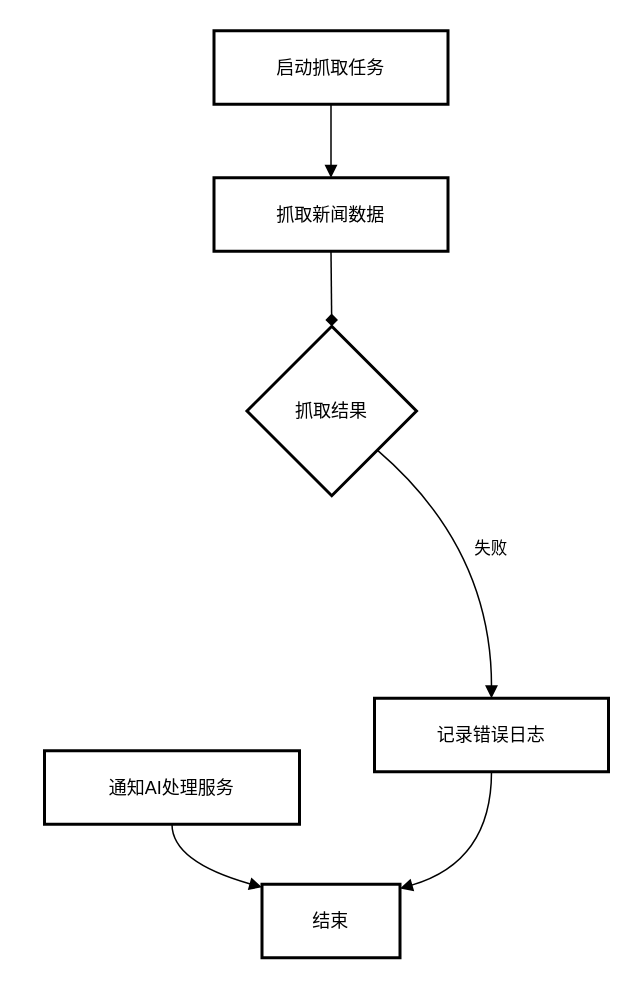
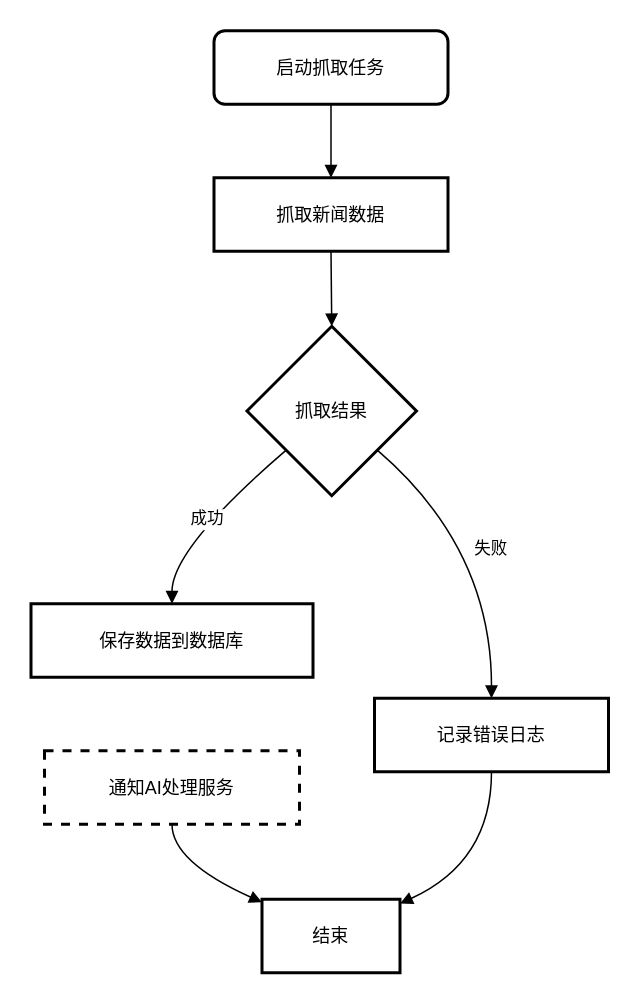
node "启动抓取任务": shape rectangle -> rounded rectangle
edge "抓取新闻数据" -> "抓取结果": arrowhead diamond -> block
edge "抓取结果" -> "保存数据到数据库": added, label "成功"
node "保存数据到数据库": added
node "通知AI处理服务": style solid -> dashed
node "结束": moved (331, 921) -> (331, 936)
